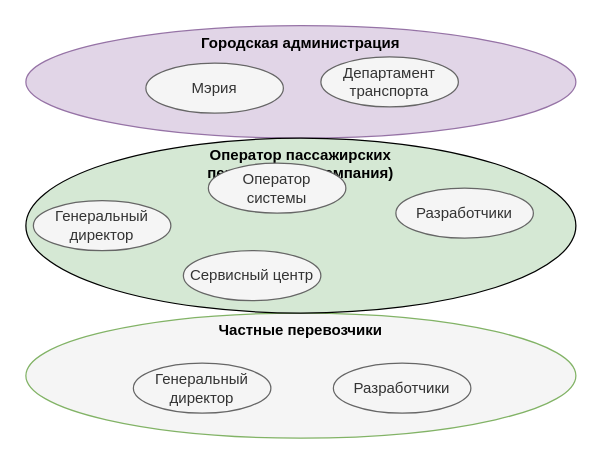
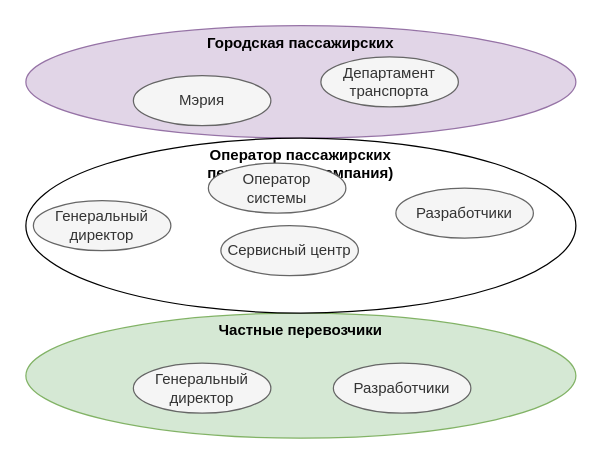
node "Городская администрация": label "Городская администрация" -> "Городская пассажирских"
node "Мэрия": moved (214, 88) -> (202, 101)
node "Оператор пассажирских перевозок (госкомпания)": fillcolor #d5e8d4 -> #ffffff
node "Сервисный центр": moved (252, 276) -> (289, 251)
node "Частные перевозчики": fillcolor #f5f5f5 -> #d5e8d4
